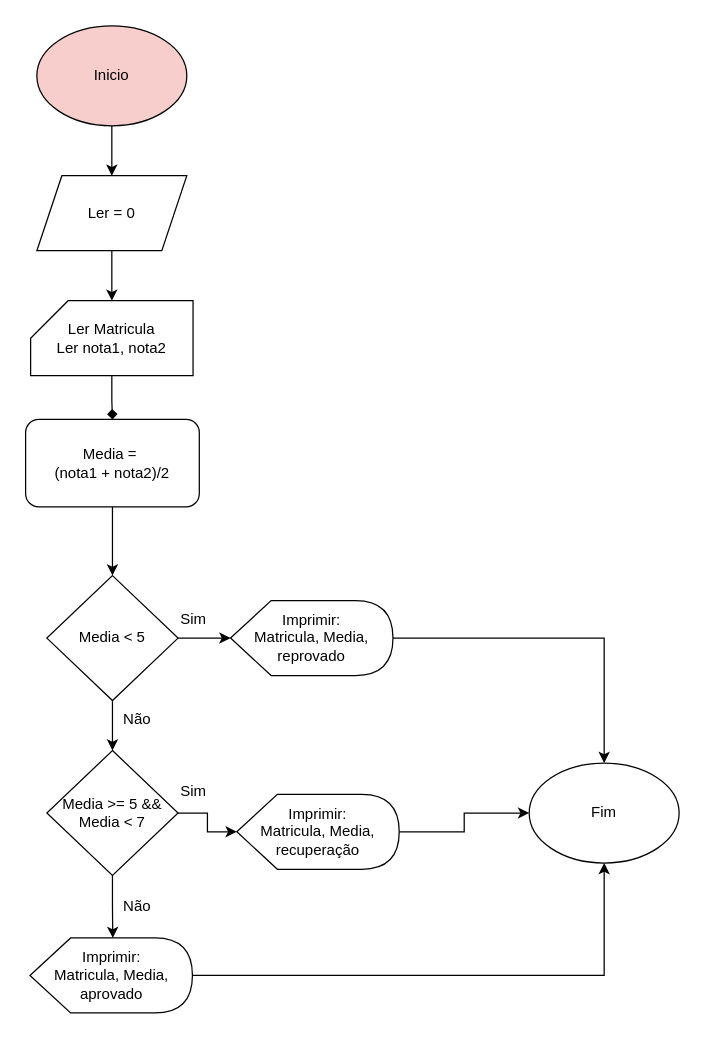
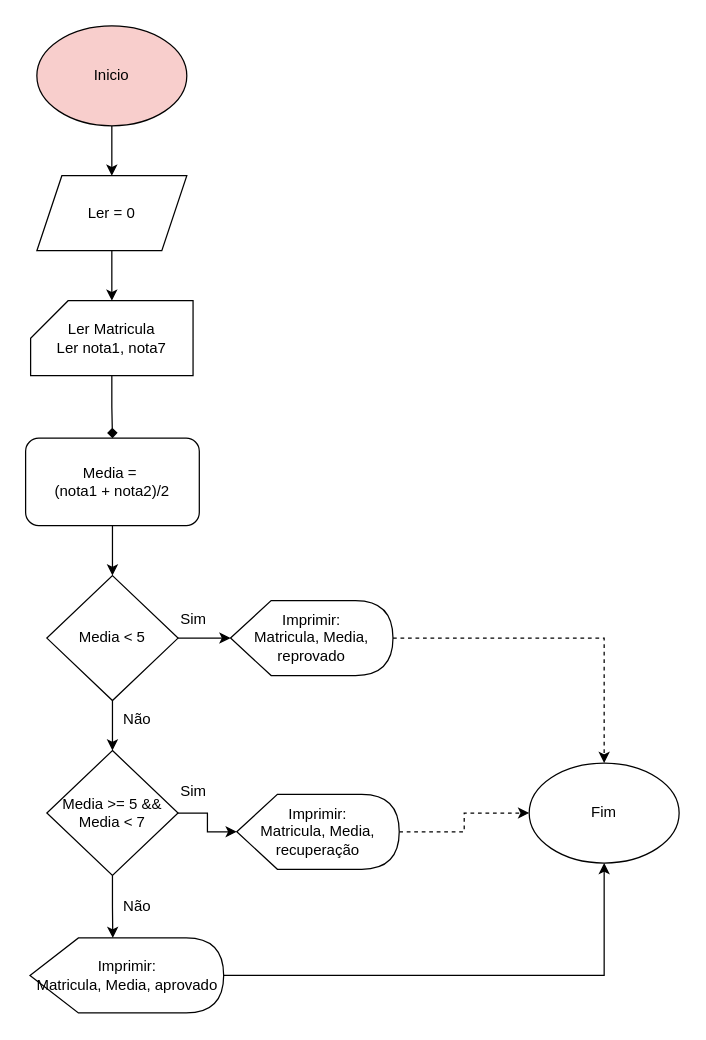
node "Ler Matricula Ler nota1, nota2": label "Ler Matricula Ler nota1, nota2" -> "Ler Matricula Ler nota1, nota7"
node "Media = (nota1 + nota2)/2": moved (113, 463) -> (113, 482)
edge "Imprimir: Matricula, Media, reprovado" -> "Fim": style solid -> dashed
edge "Imprimir: Matricula, Media, recuperação" -> "Fim": style solid -> dashed
node "Imprimir: Matricula, Media, aprovado": size 163x75 -> 194x75
